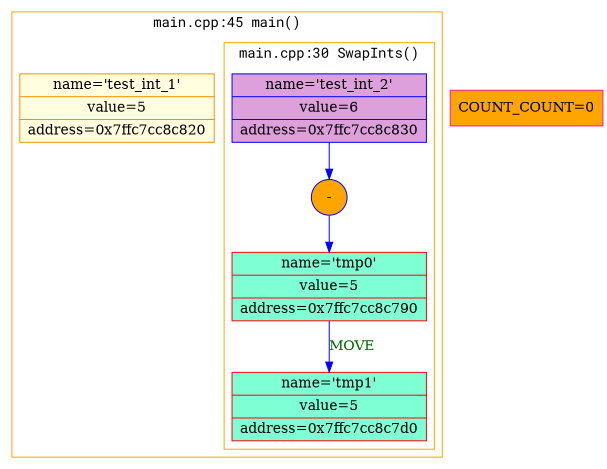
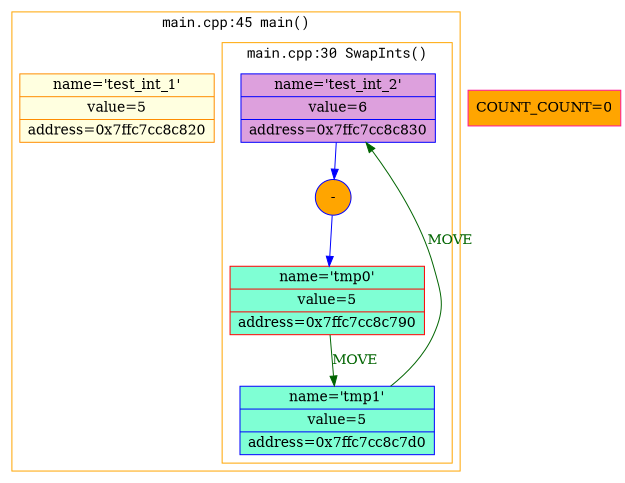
edge "name='tmp1'" -> "name='test_int_2'": added, label "MOVE"
edge "name='tmp0'" -> "name='tmp1'": color blue -> darkgreen
node "name='tmp1'": color red -> blue
